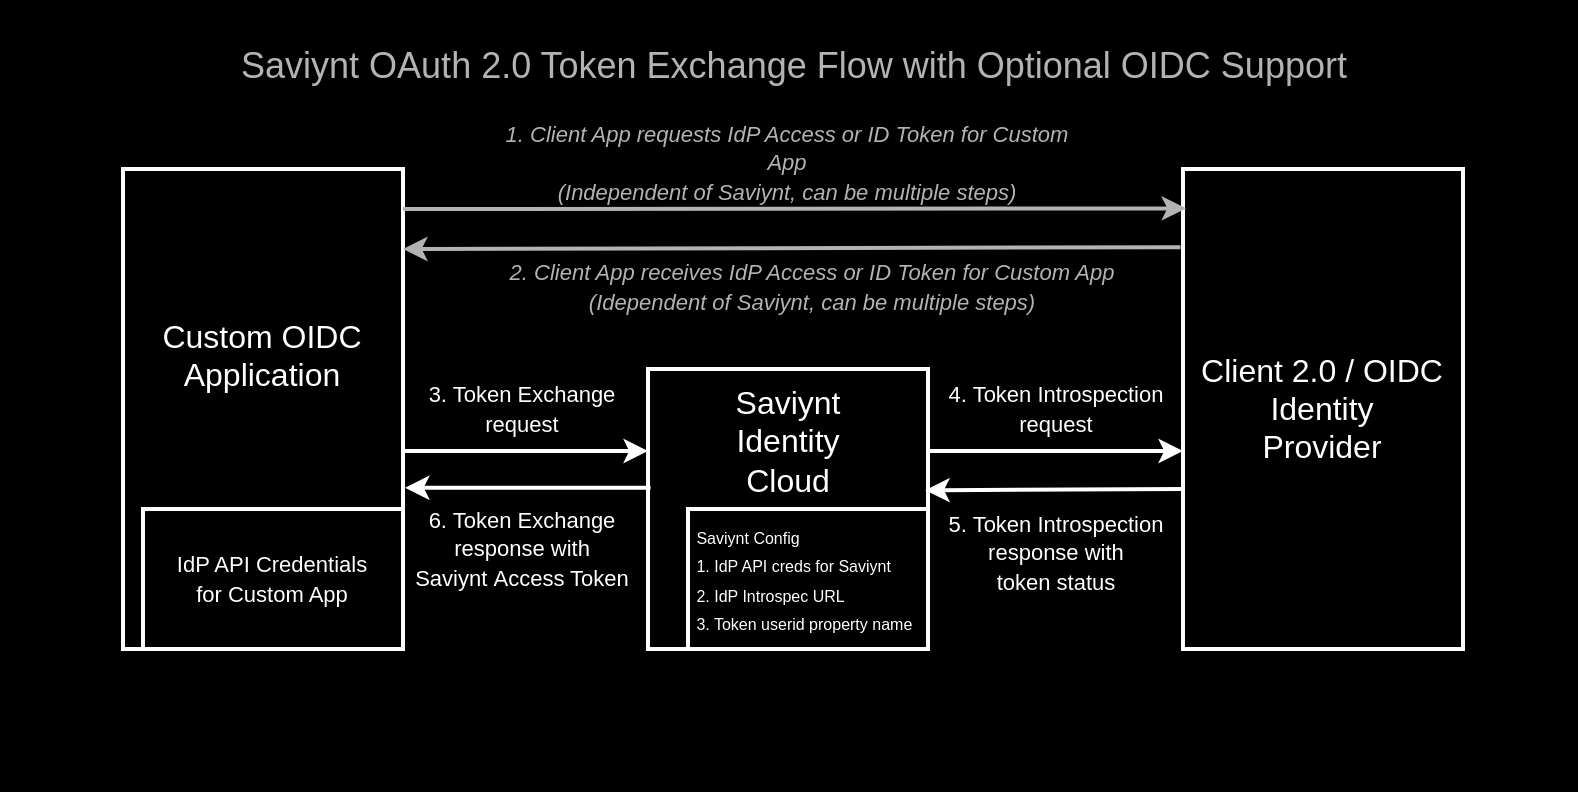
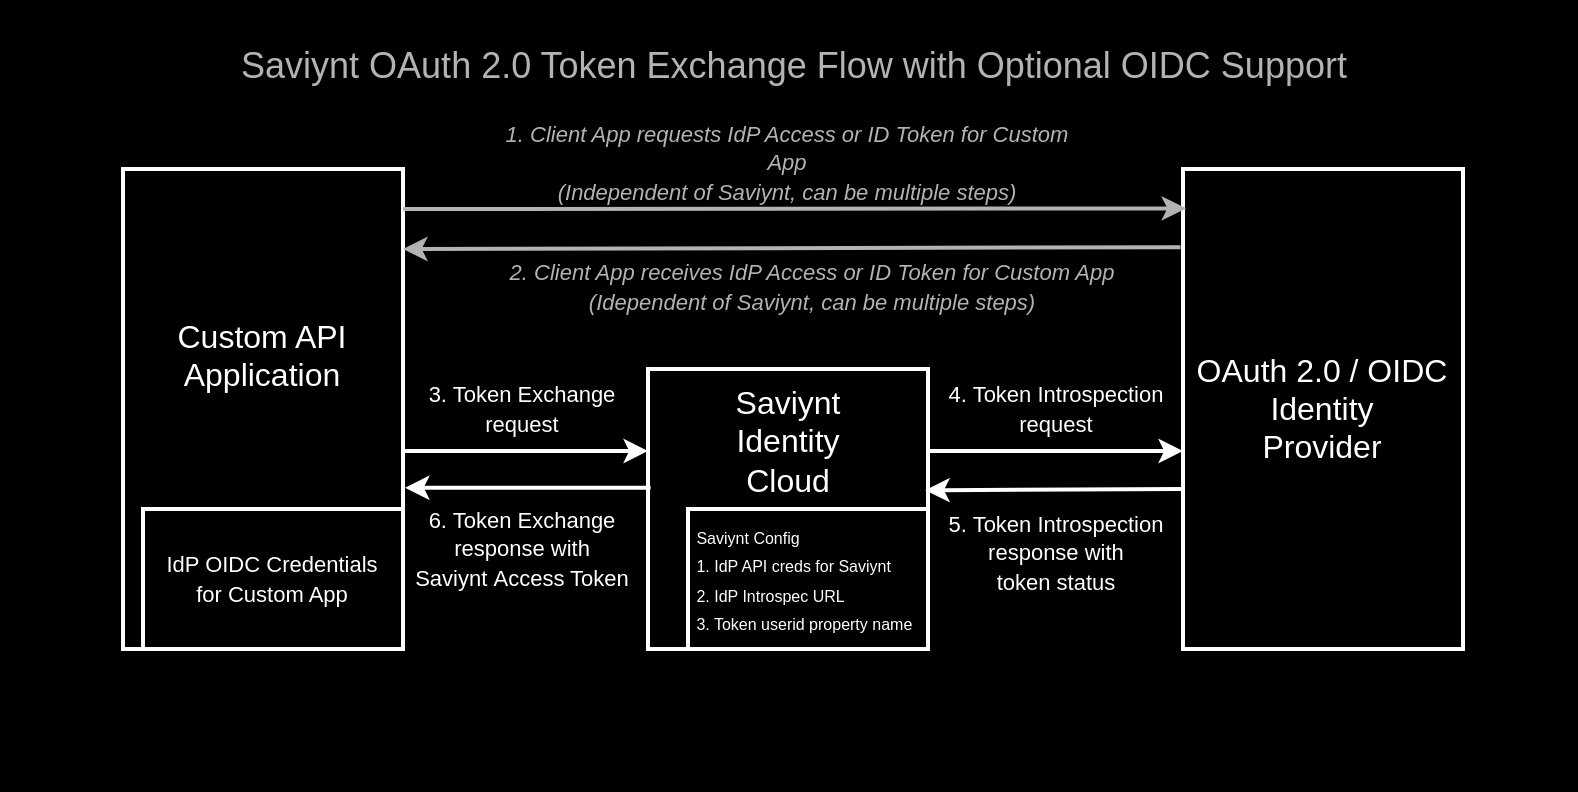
node "Custom OIDC Application": label "Custom OIDC Application" -> "Custom API Application"
node "Client 2.0 / OIDC Identity Provider": label "Client 2.0 / OIDC Identity Provider" -> "OAuth 2.0 / OIDC Identity Provider"
node "IdP API Credentials for Custom App": label "IdP API Credentials for Custom App" -> "IdP OIDC Credentials for Custom App"
